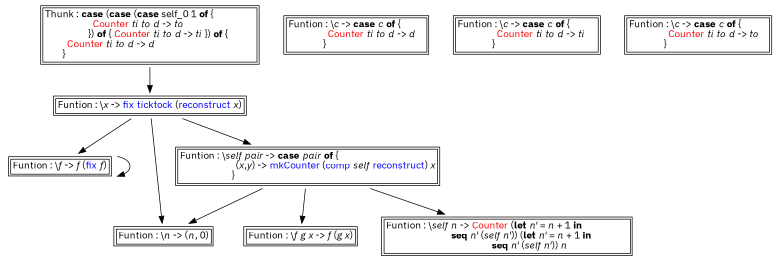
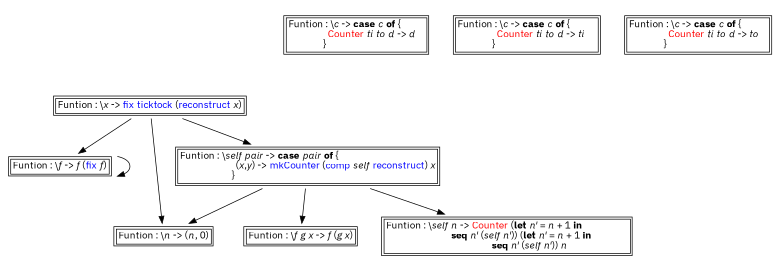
node "Thunk :": removed
